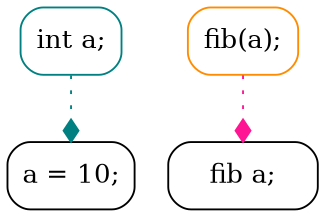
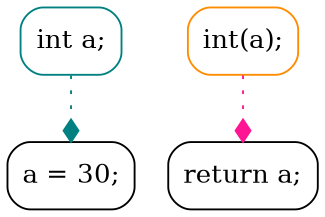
node "fib(a);": label "fib(a);" -> "int(a);"
node "a = 10;": label "a = 10;" -> "a = 30;"
node "fib a;": label "fib a;" -> "return a;"
